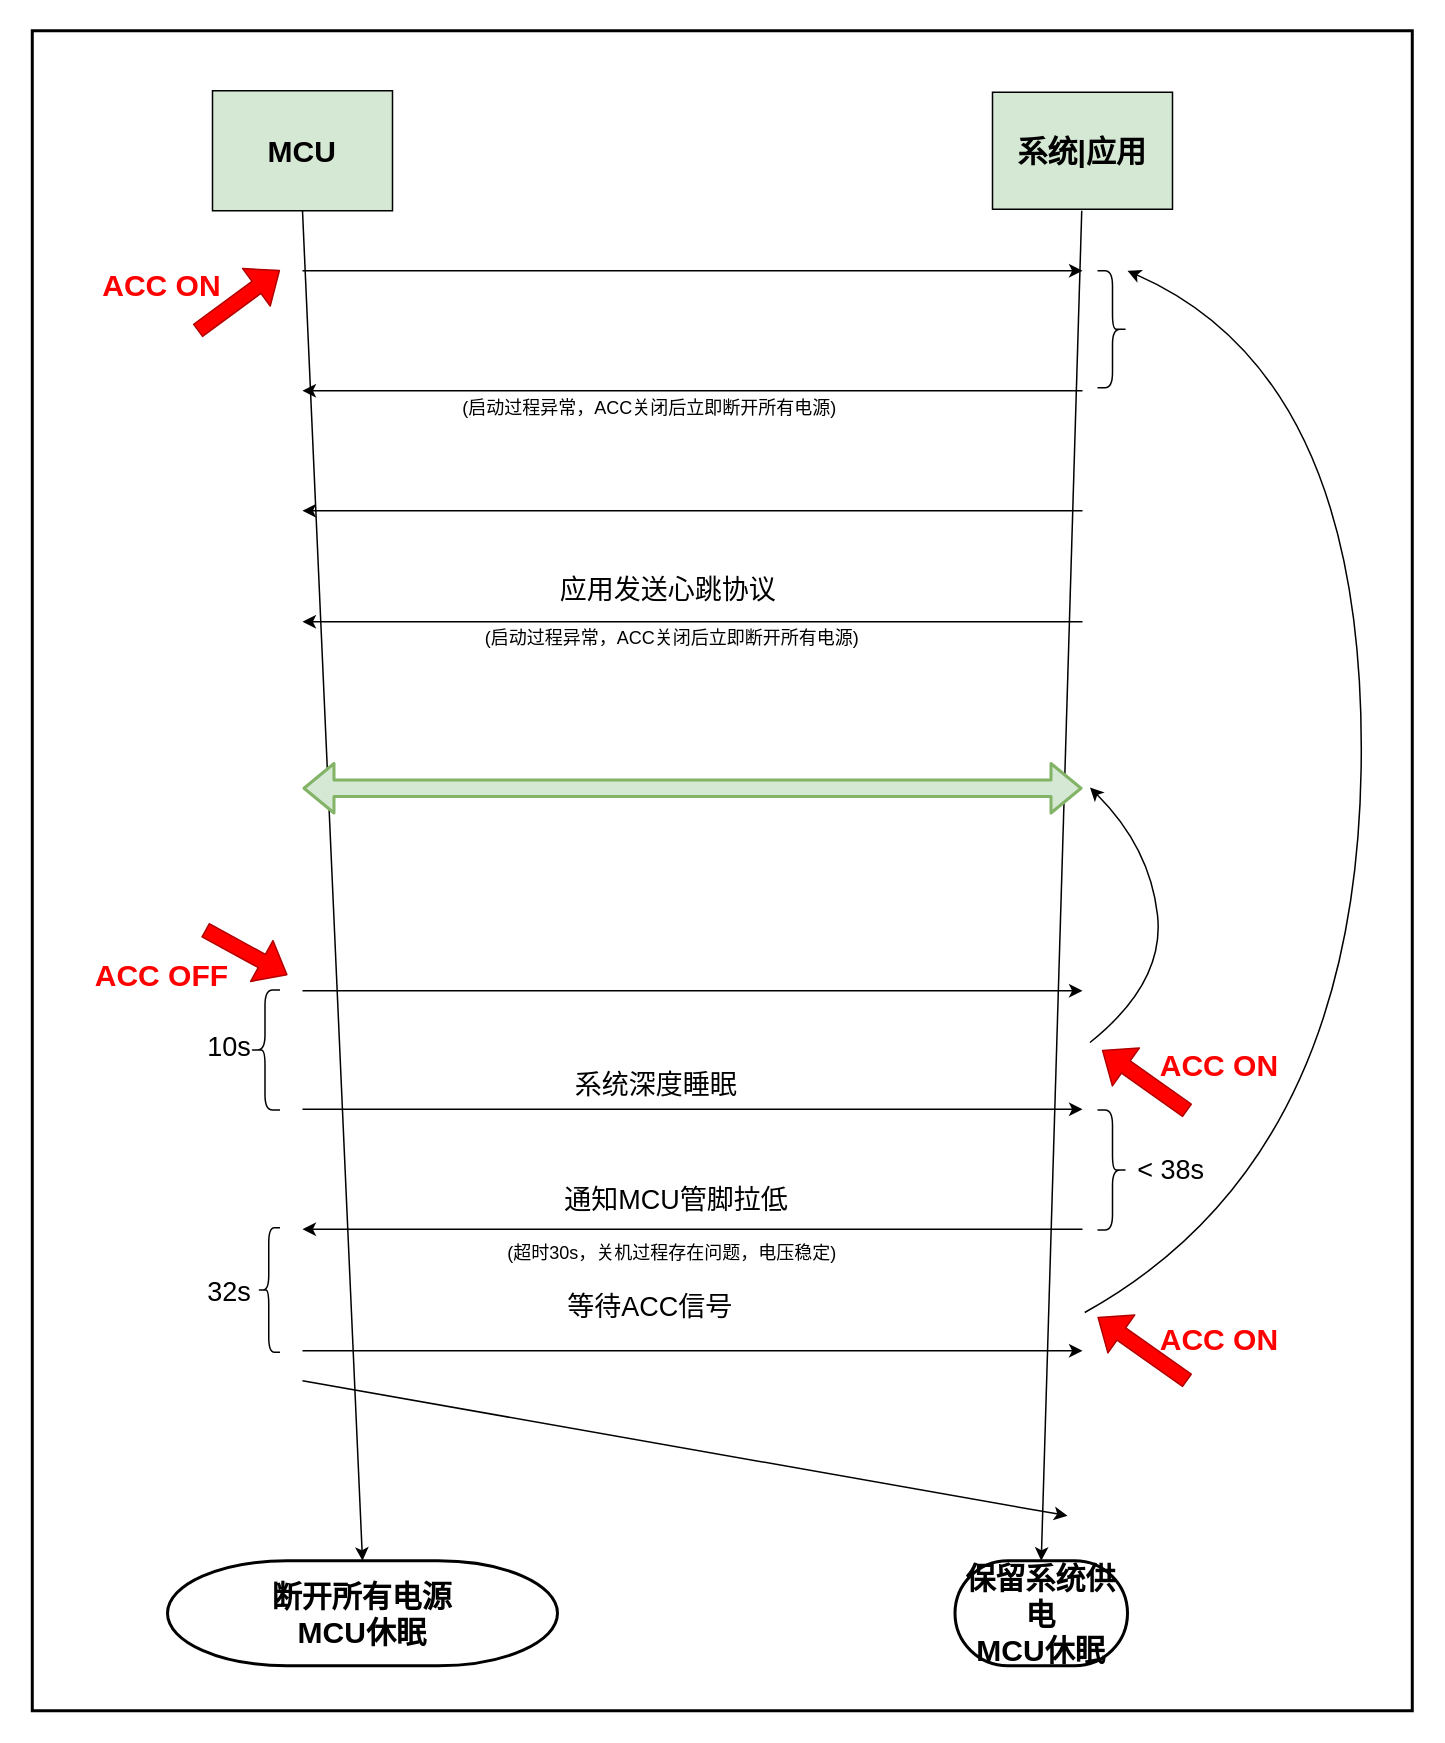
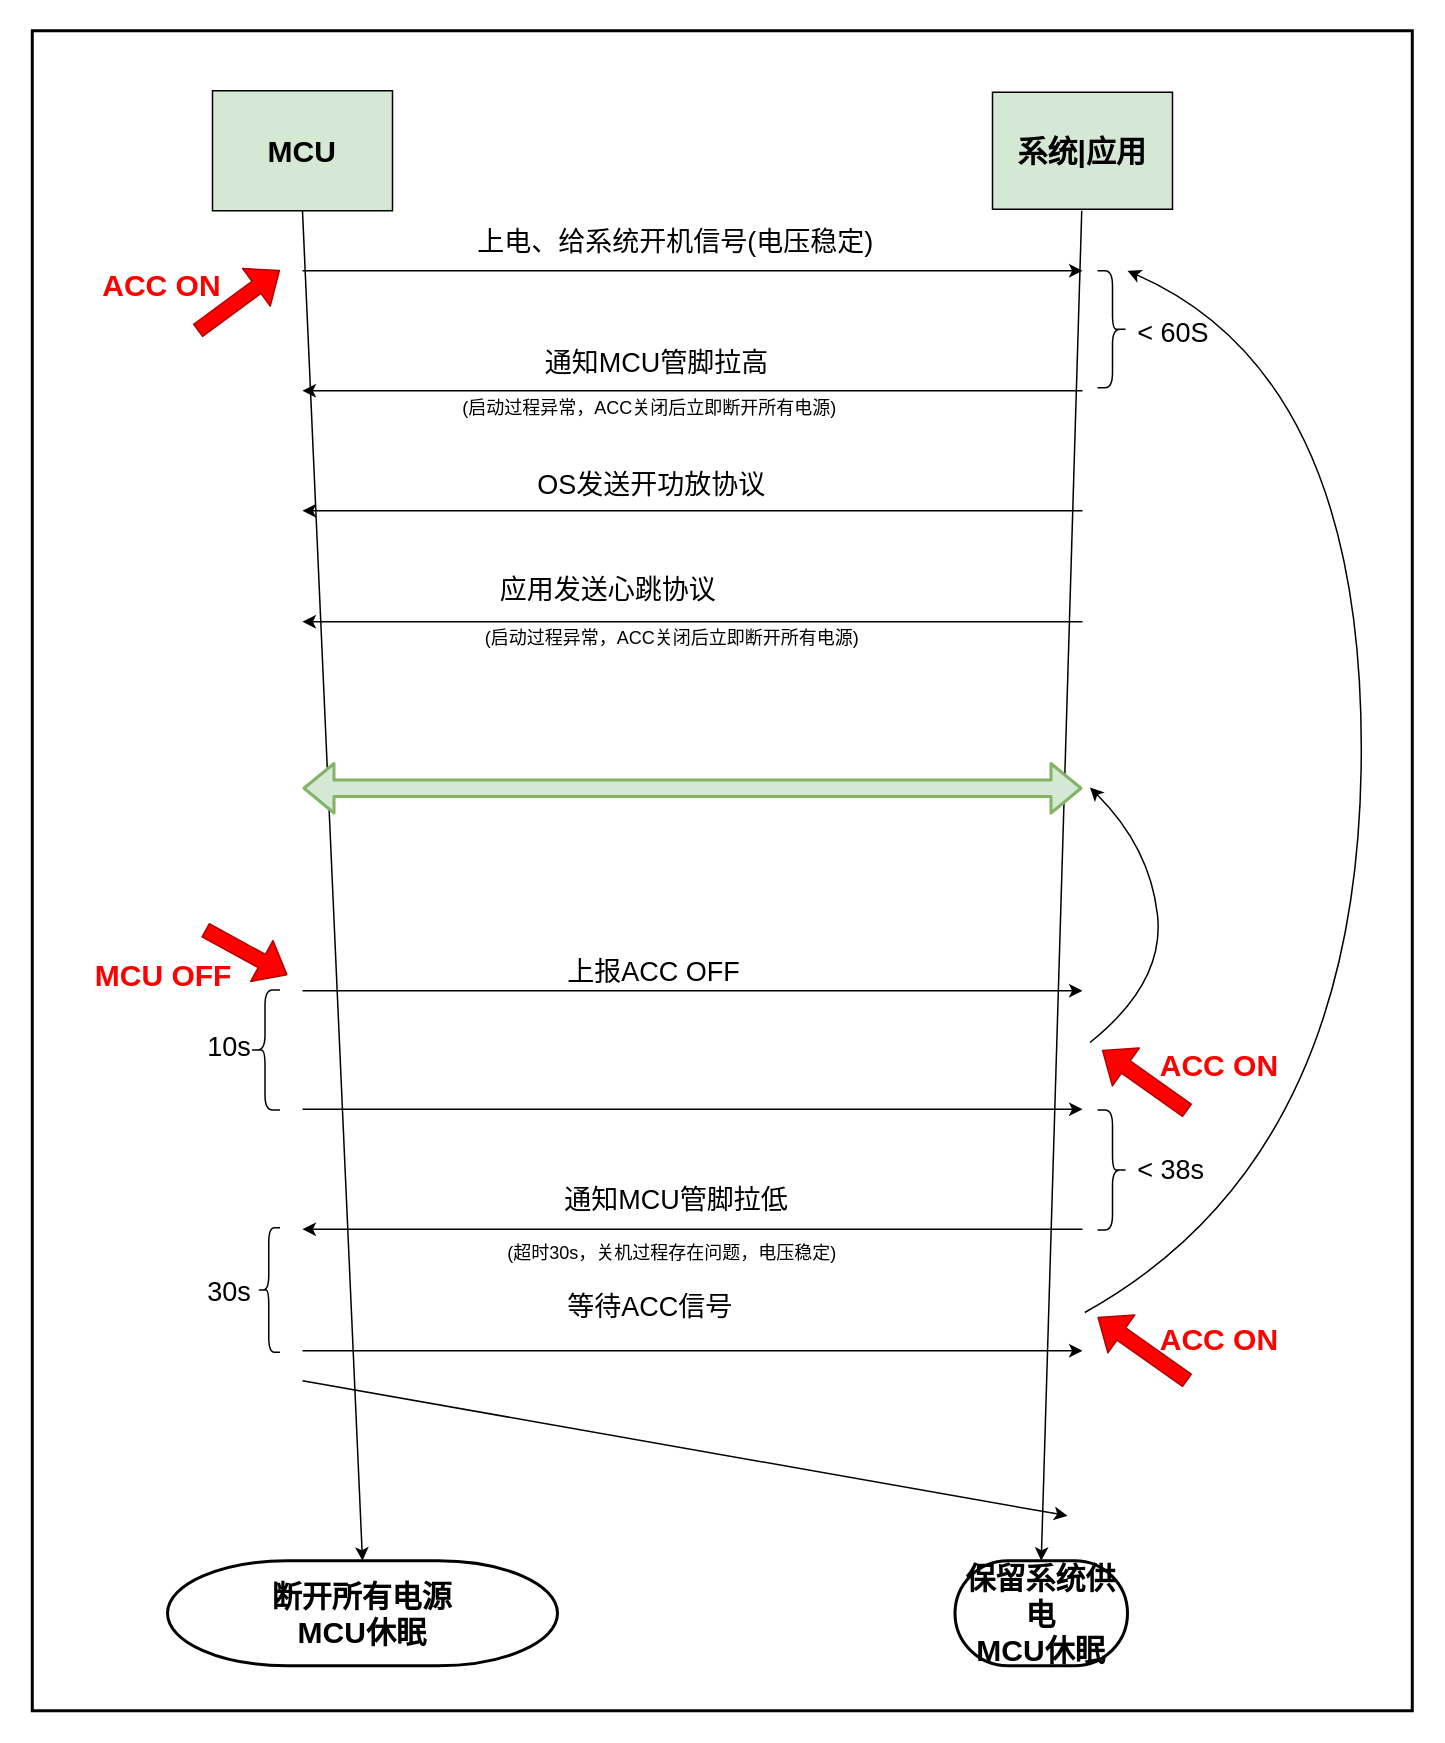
node "上电、给系统开机信号(电压稳定)": added
node "< 60S": added
node "通知MCU管脚拉高": added
node "OS发送开功放协议": added
node "应用发送心跳协议": moved (677, 586) -> (617, 586)
node "上报ACC OFF": added
node "ACC OFF": label "ACC OFF" -> "MCU OFF"
node "系统深度睡眠": removed
node "32s": label "32s" -> "30s"
